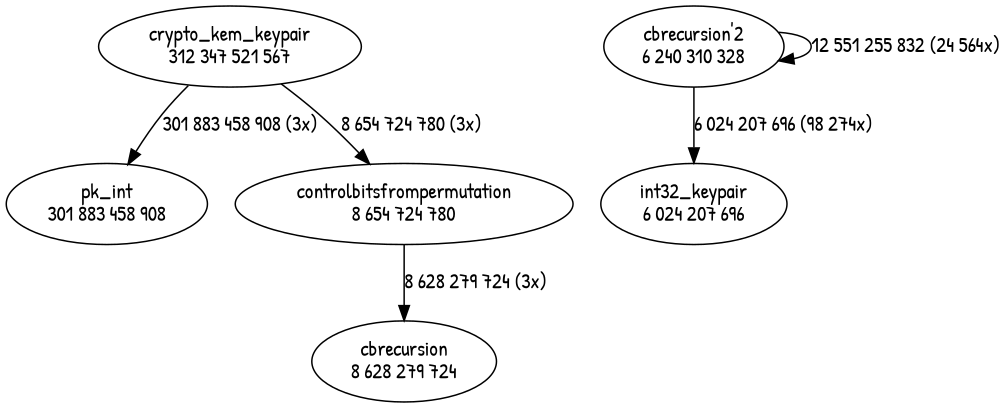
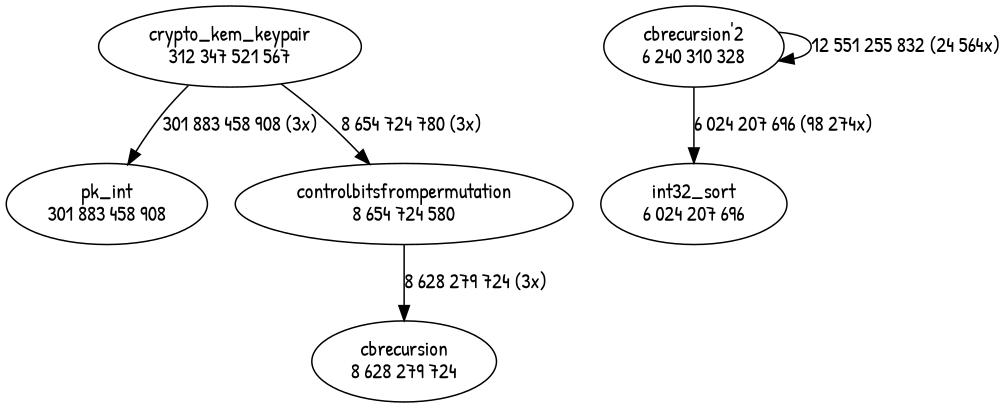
node "controlbitsfrompermutation 8 654 724 780": label "controlbitsfrompermutation 8 654 724 780" -> "controlbitsfrompermutation 8 654 724 580"
node "int32_keypair 6 024 207 696": label "int32_keypair 6 024 207 696" -> "int32_sort 6 024 207 696"
